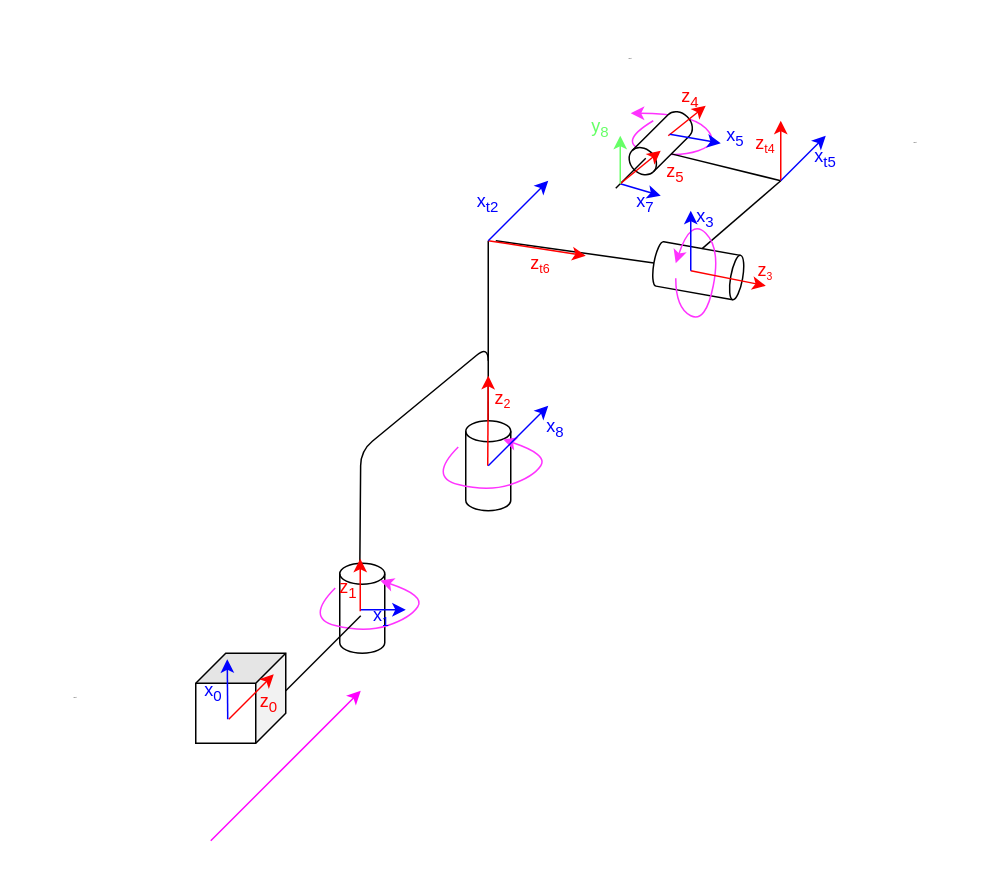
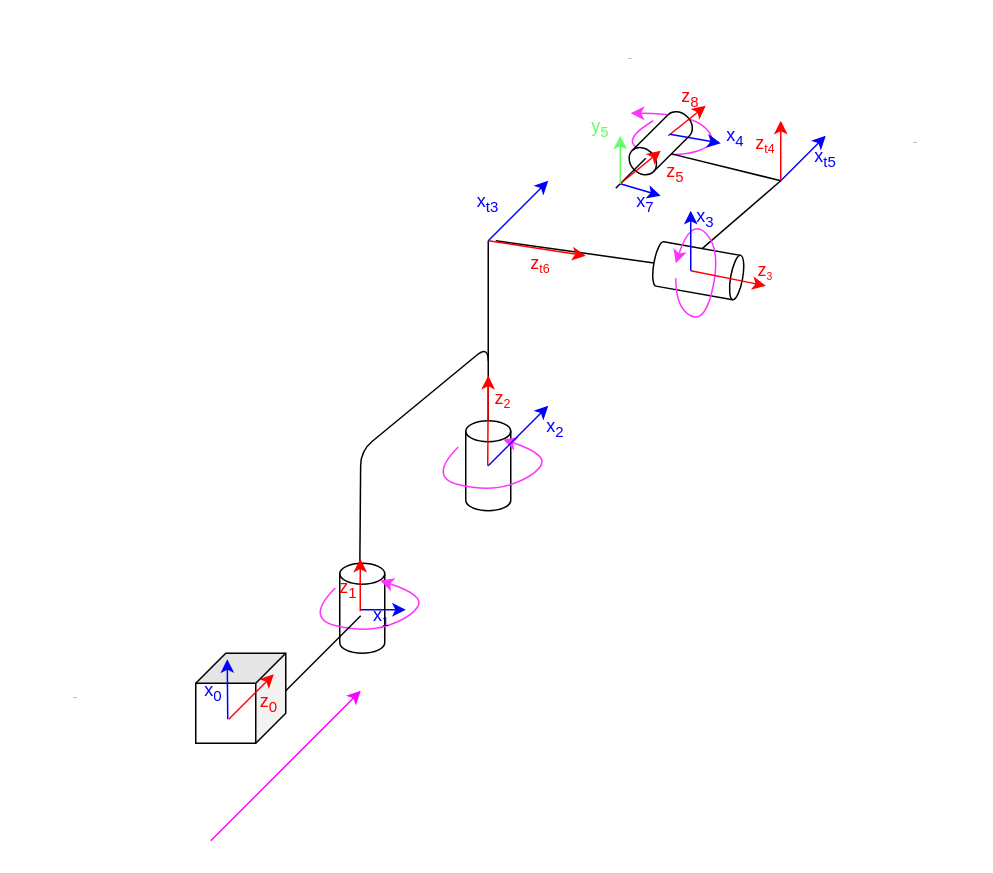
node "z4": label "z4" -> "z8"
node "y8": label "y8" -> "y5"
node "x5": label "x5" -> "x4"
node "xt2": label "xt2" -> "xt3"
node "x8": label "x8" -> "x2"
